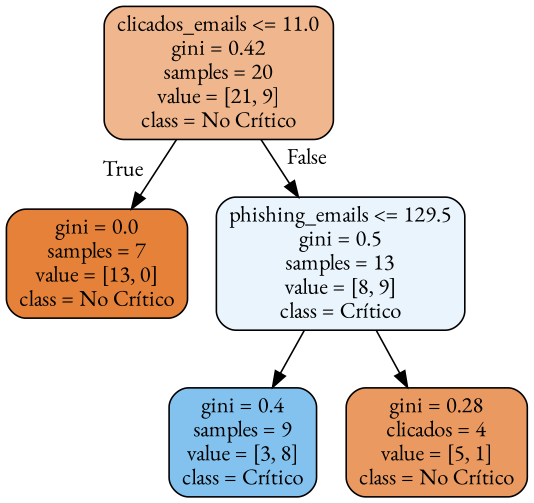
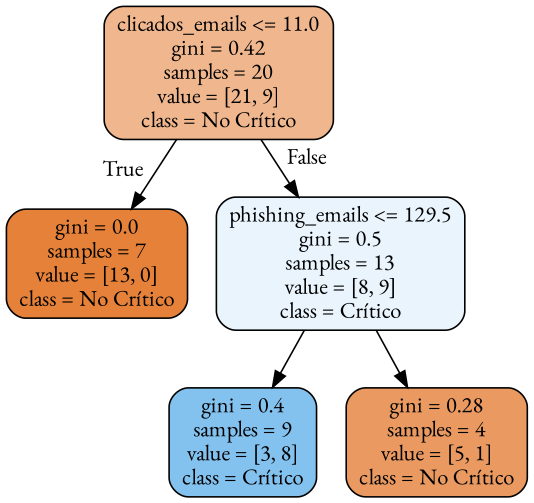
node "gini = 0.28 clicados = 4 value = [5, 1] class = No Crítico": label "gini = 0.28 clicados = 4 value = [5, 1] class = No Crítico" -> "gini = 0.28 samples = 4 value = [5, 1] class = No Crítico"
